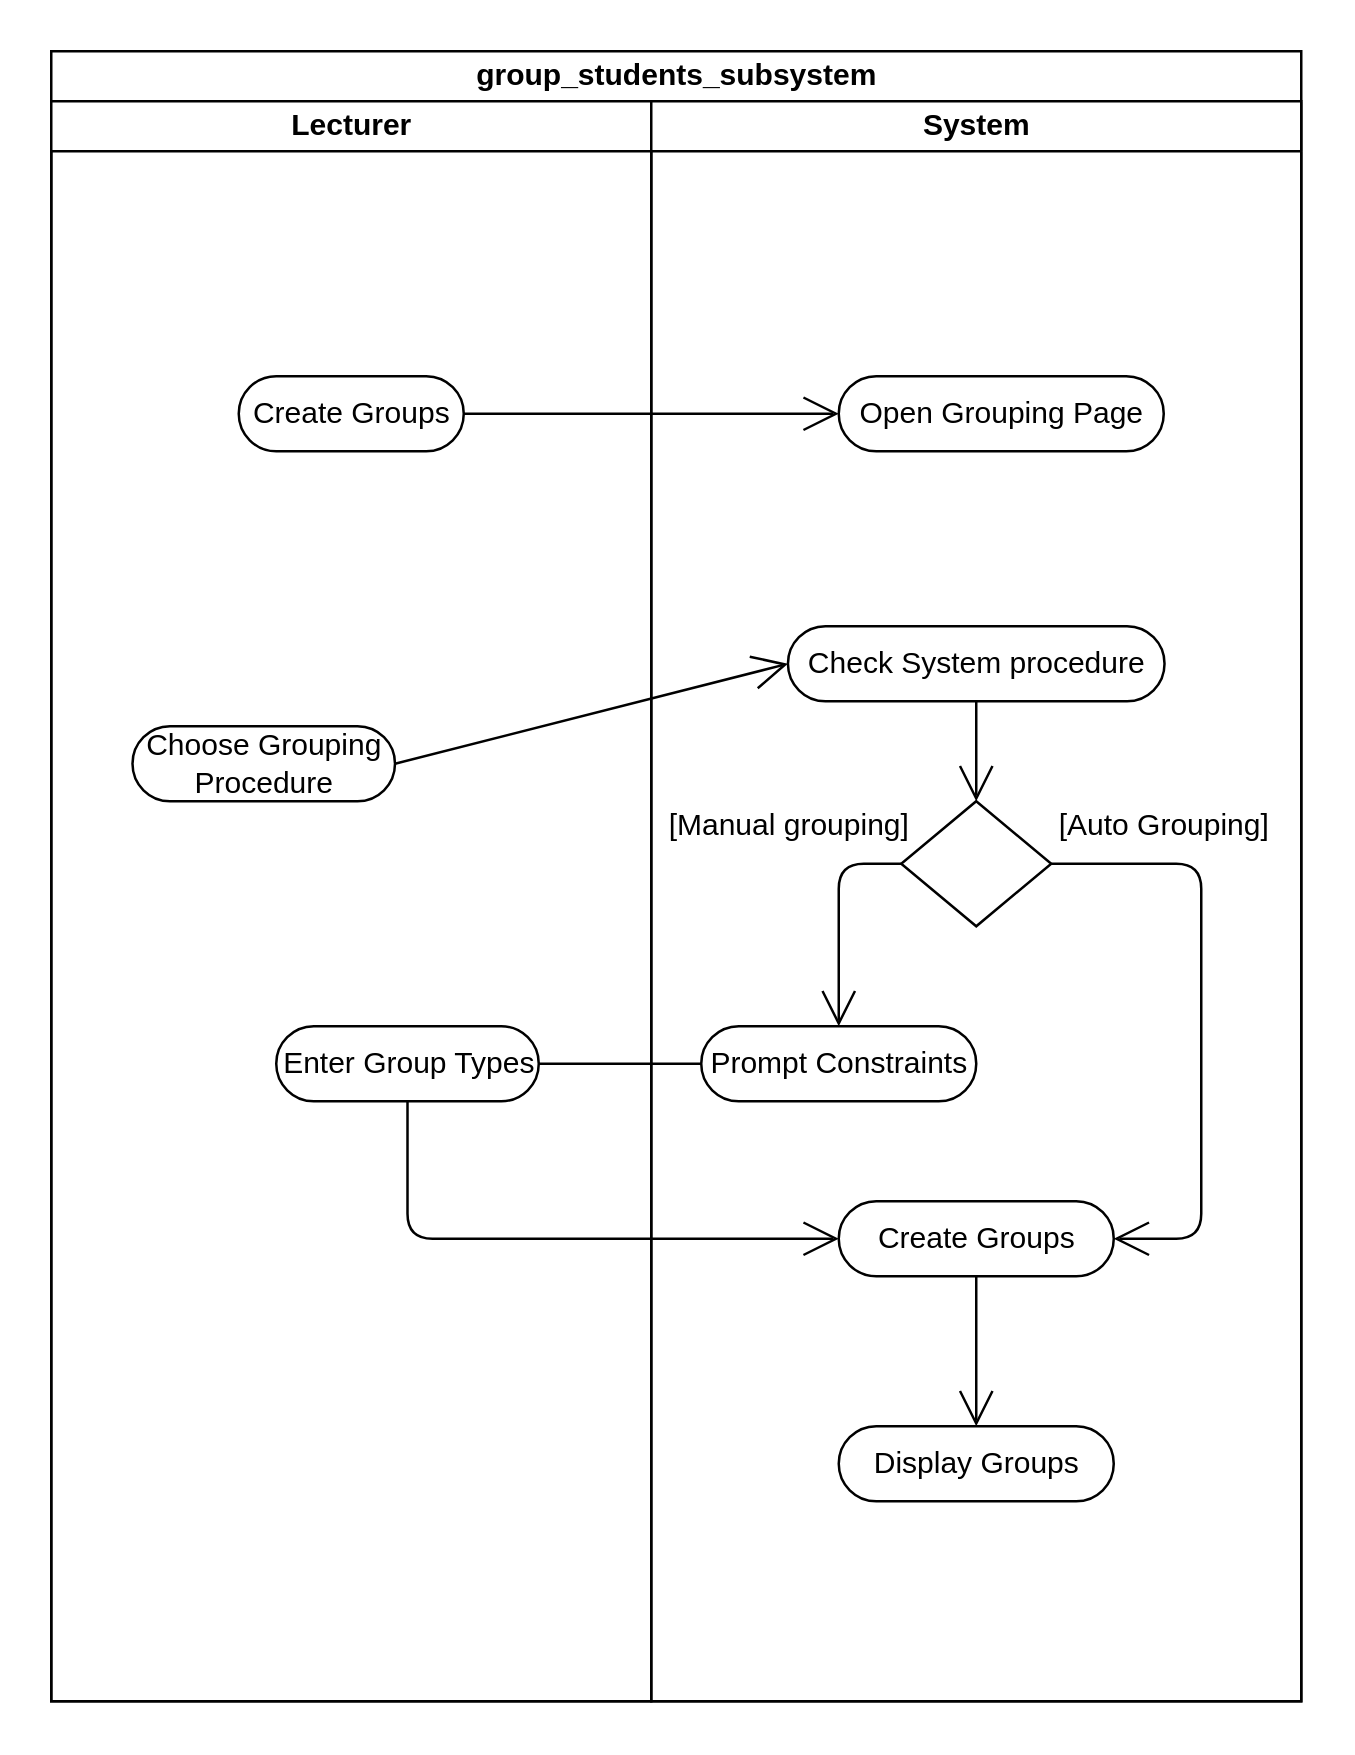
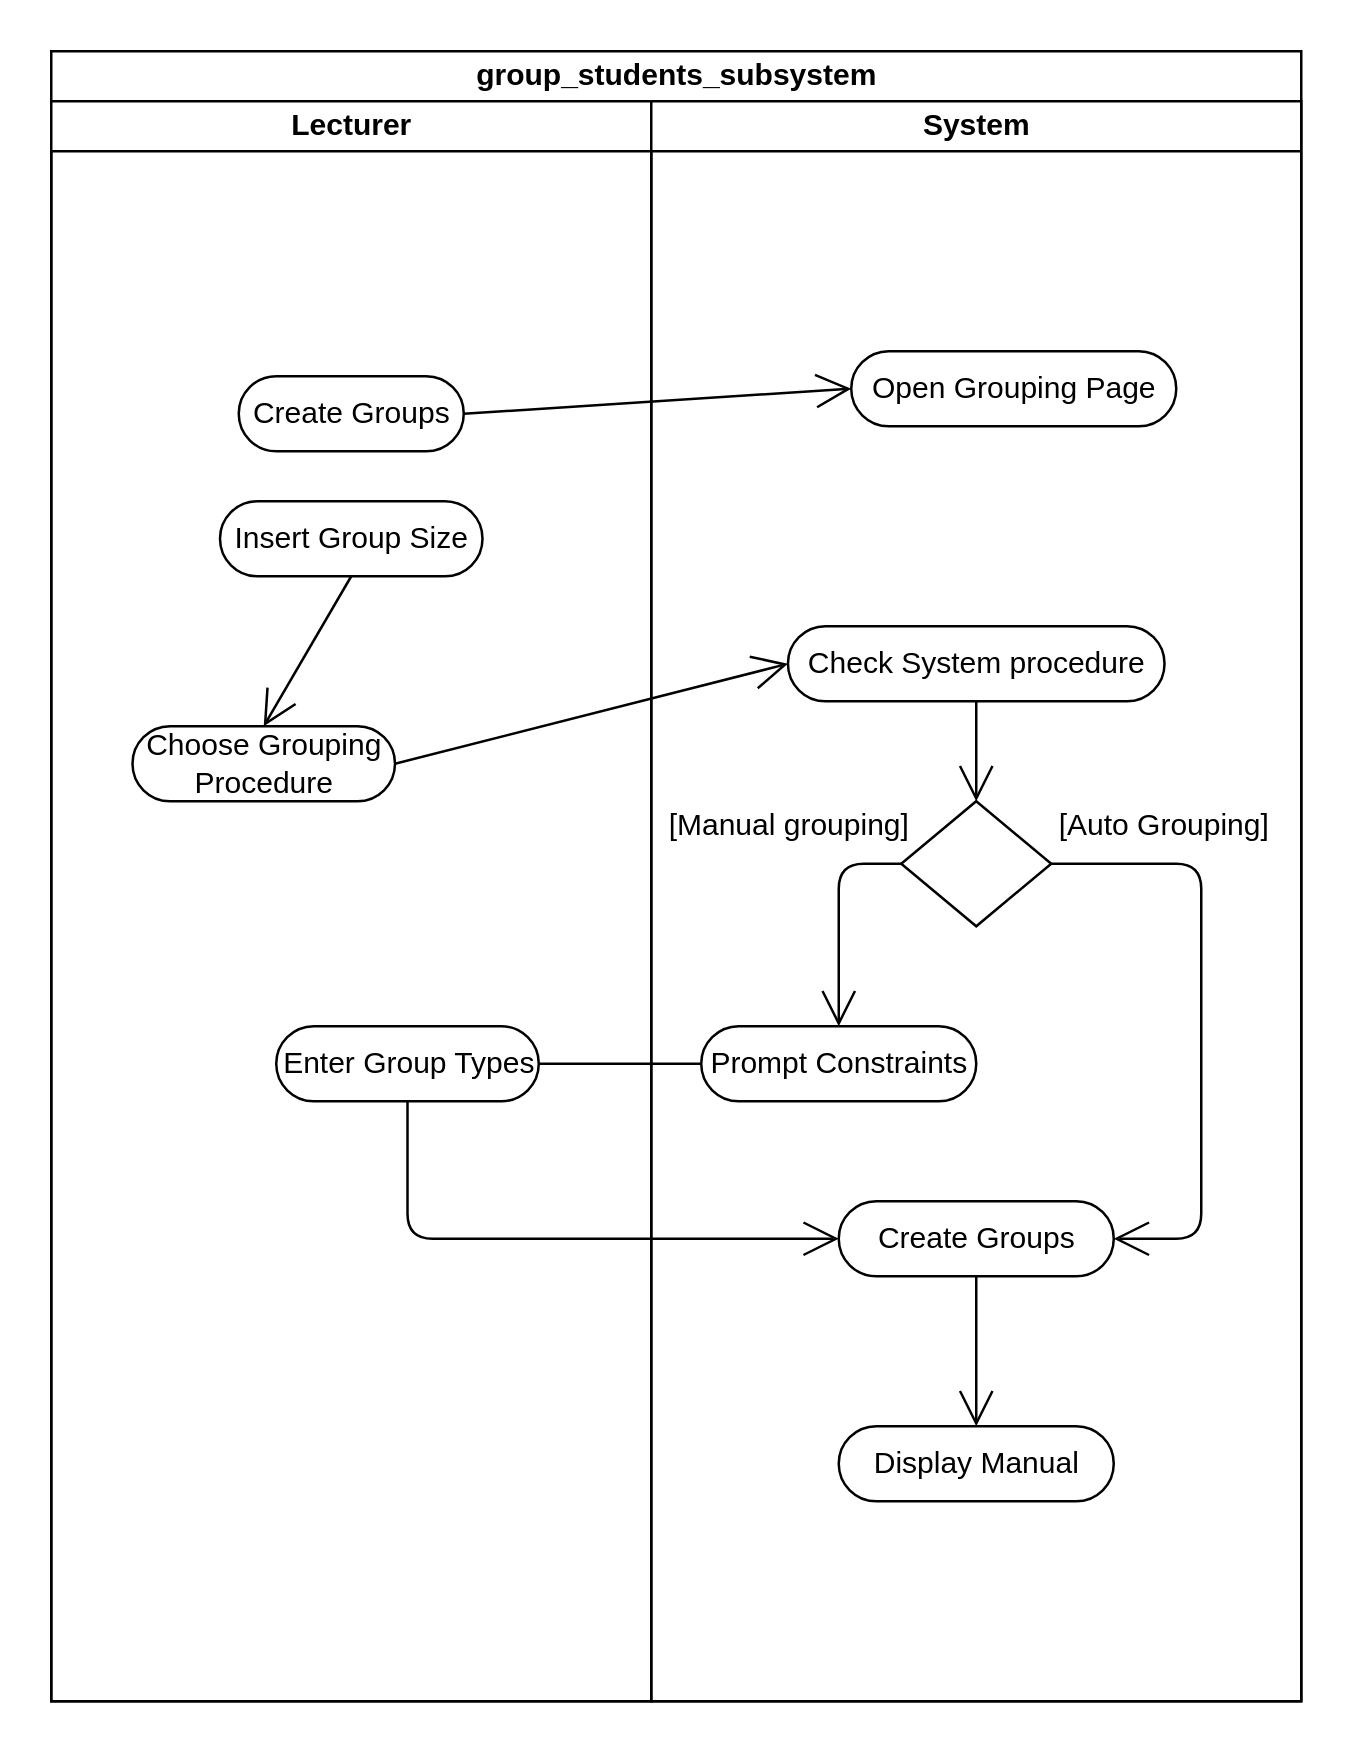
node "Open Grouping Page": moved (1001, 414) -> (1014, 389)
node "Insert Group Size": added
edge "Insert Group Size" -> "Choose Grouping Procedure": added
node "Display Groups": label "Display Groups" -> "Display Manual"
